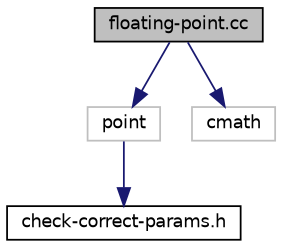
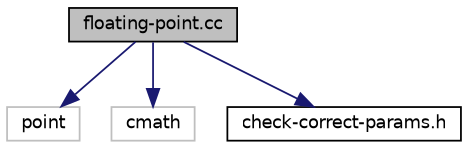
edge "point" -> "check-correct-params.h": now "floating-point.cc" -> "check-correct-params.h"
